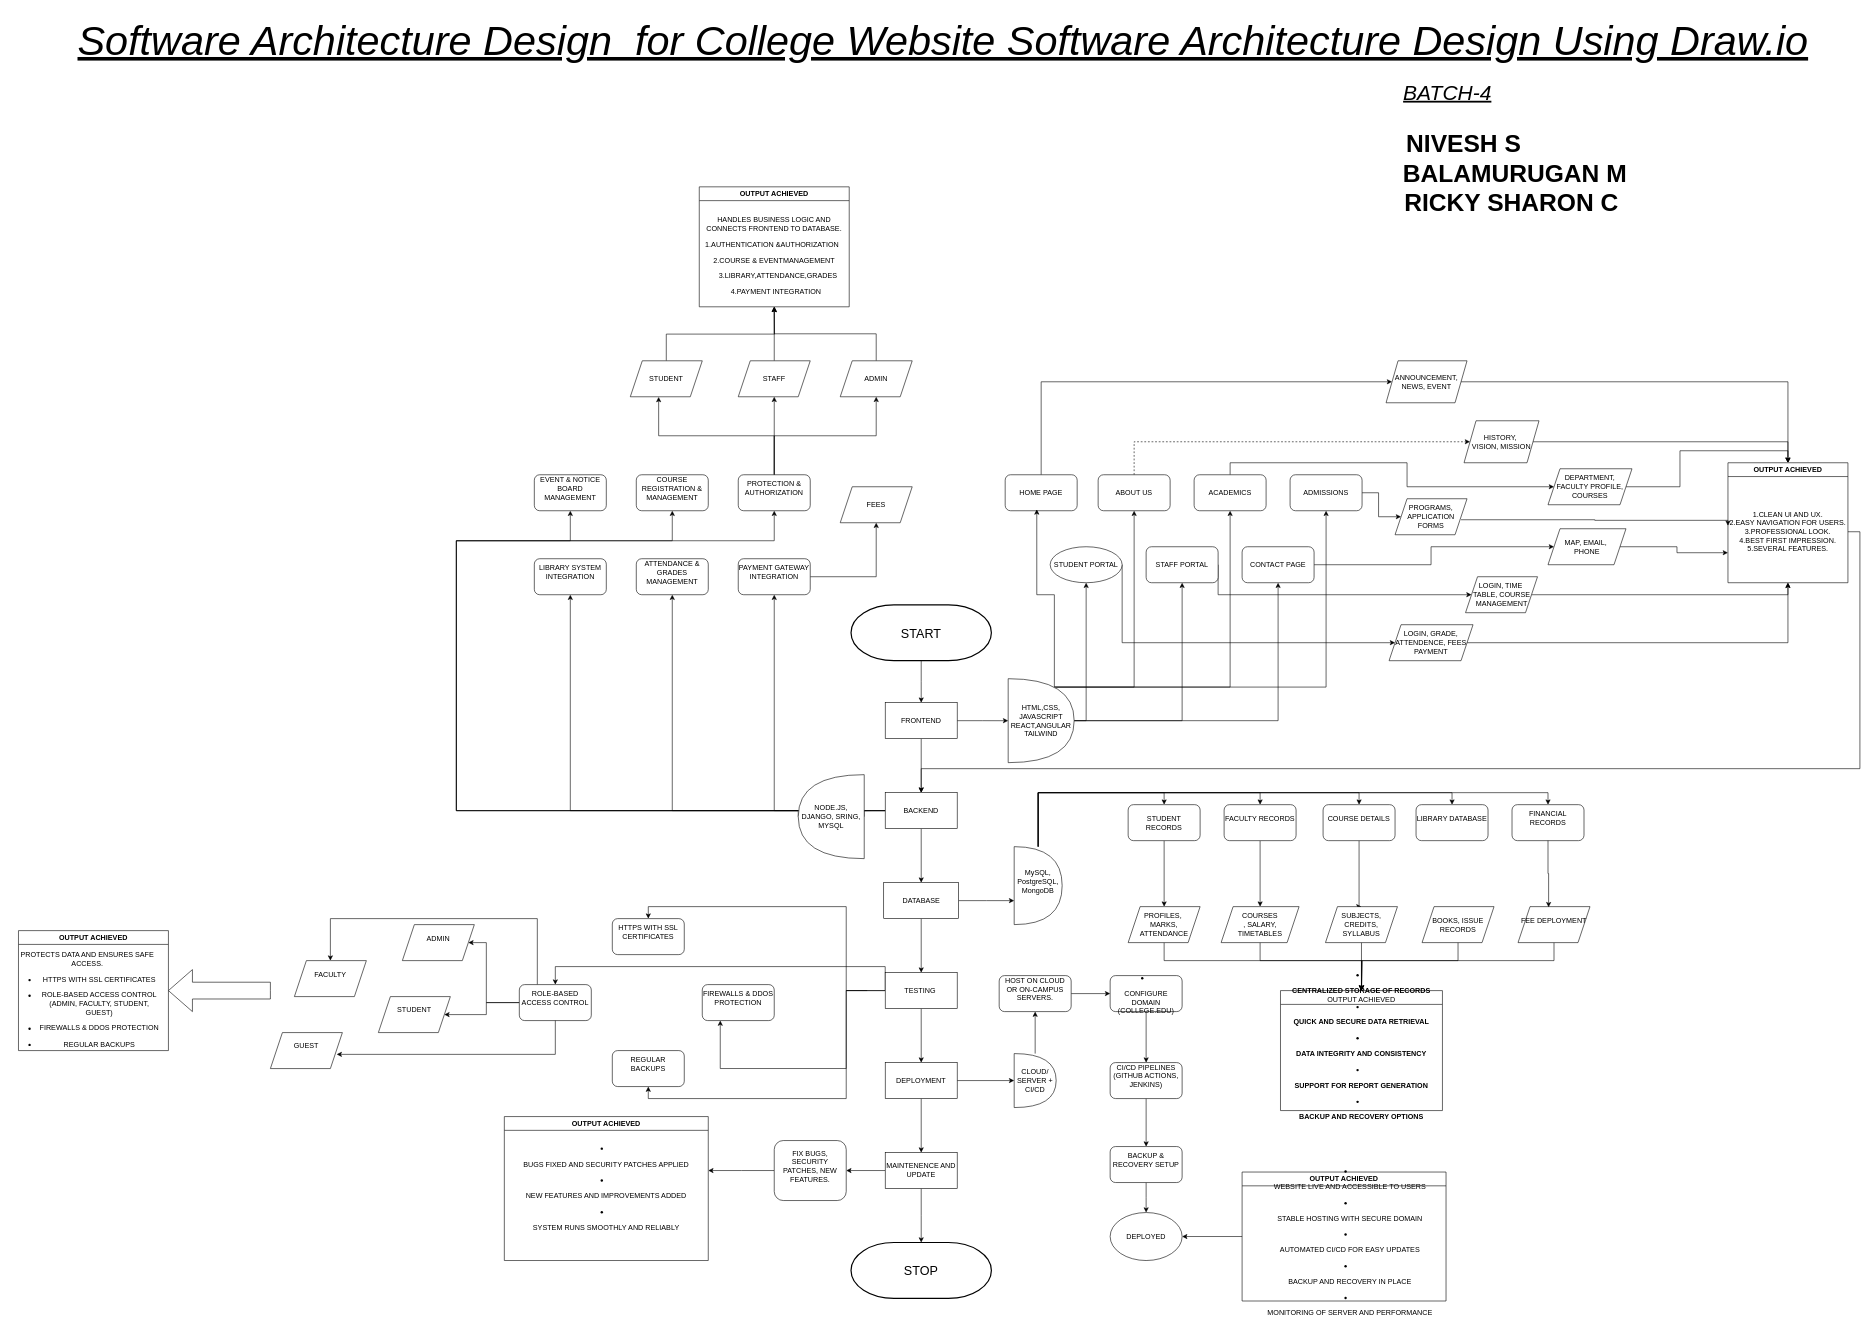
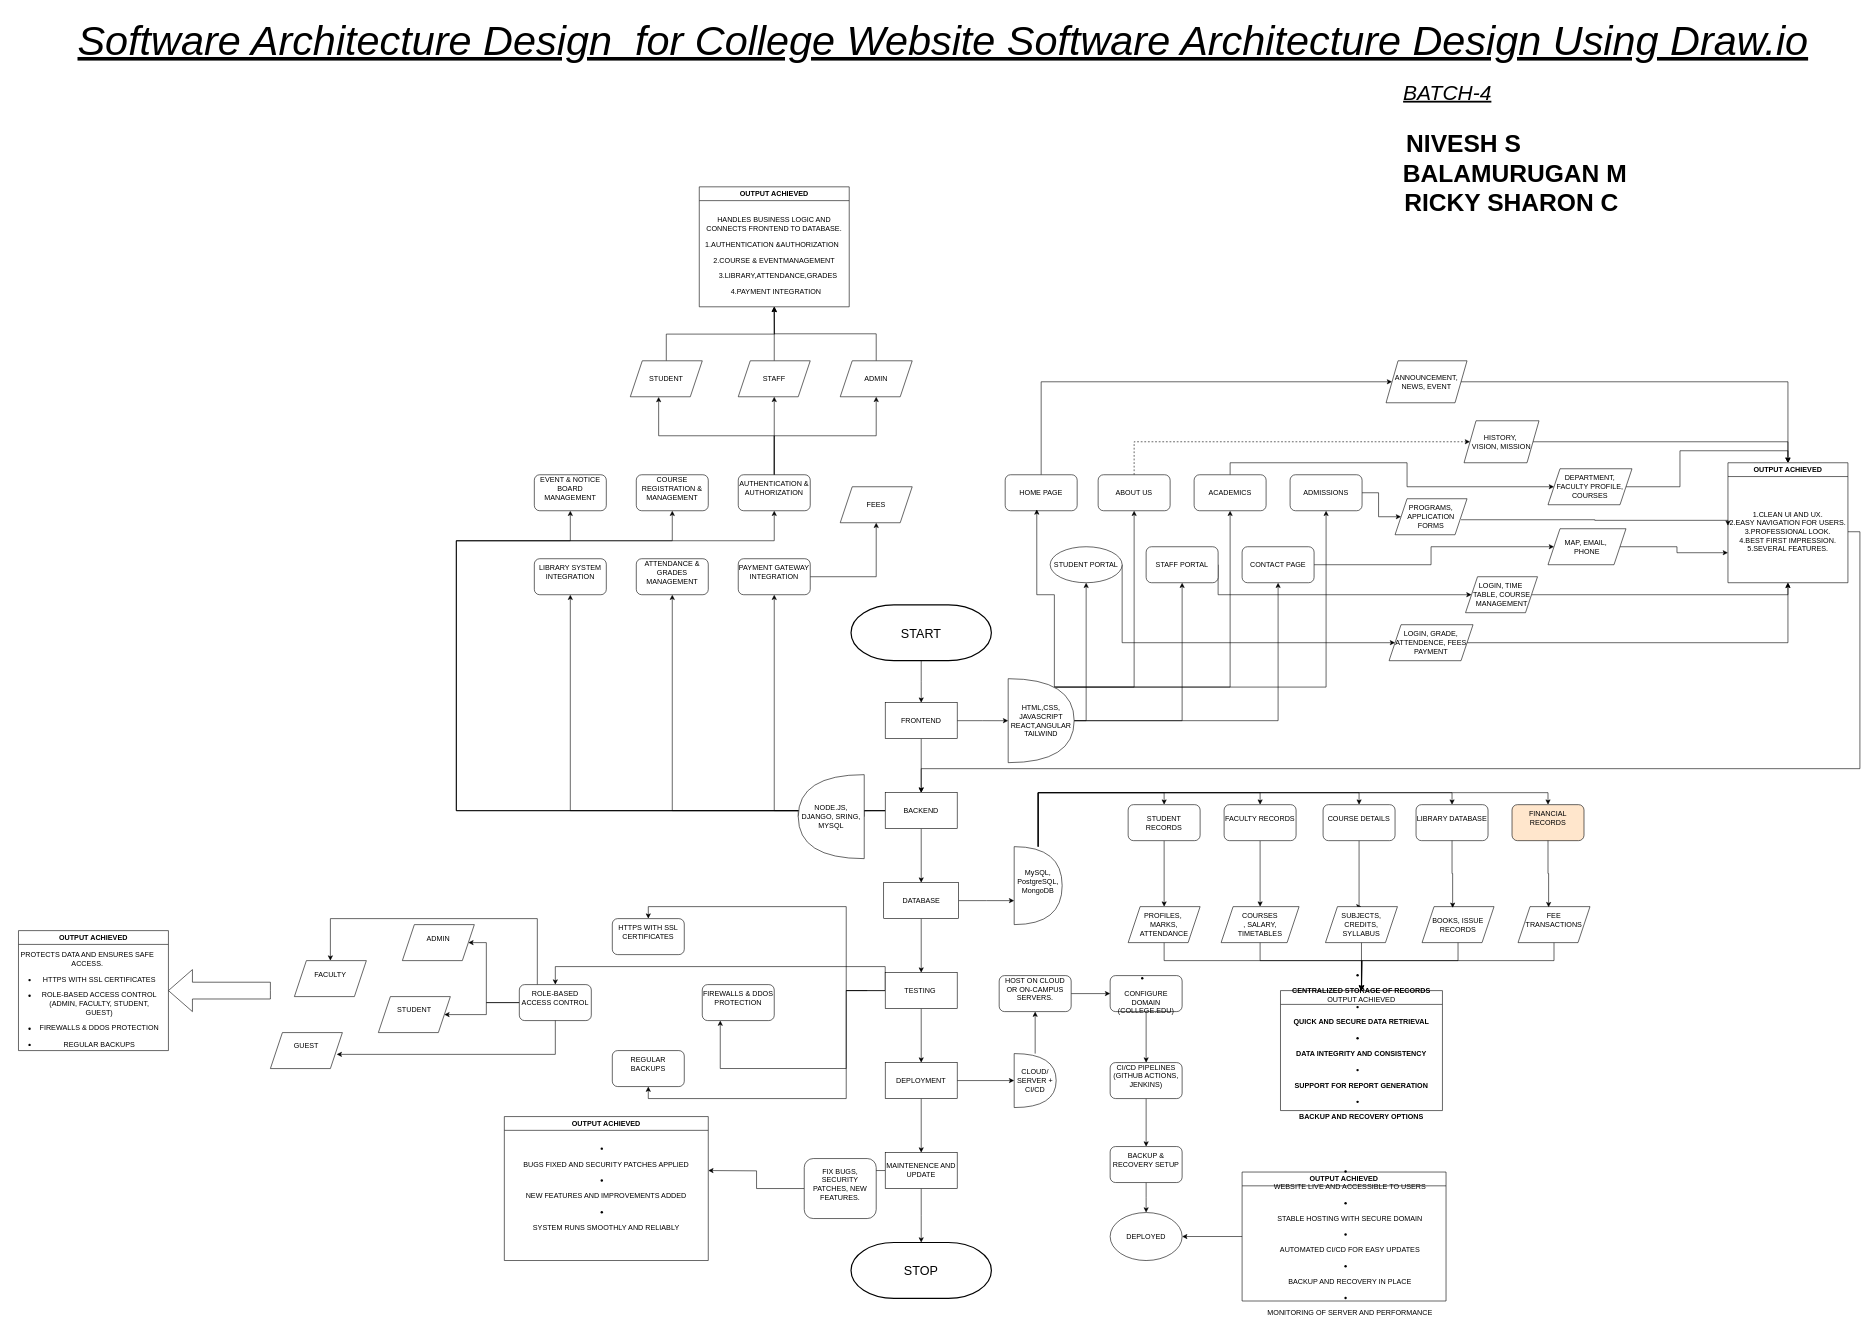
node "PROTECTION & AUTHORIZATION": label "PROTECTION & AUTHORIZATION" -> "AUTHENTICATION & AUTHORIZATION"
node "FINANCIAL RECORDS": fillcolor #ffffff -> #ffe6cc
edge "LIBRARY DATABASE" -> "BOOKS, ISSUE RECORDS": added
node "FEE DEPLOYMENT": label "FEE DEPLOYMENT" -> "FEE TRANSACTIONS"
node "FIX BUGS, SECURITY PATCHES, NEW FEATURES.": moved (810, 1171) -> (840, 1189)
